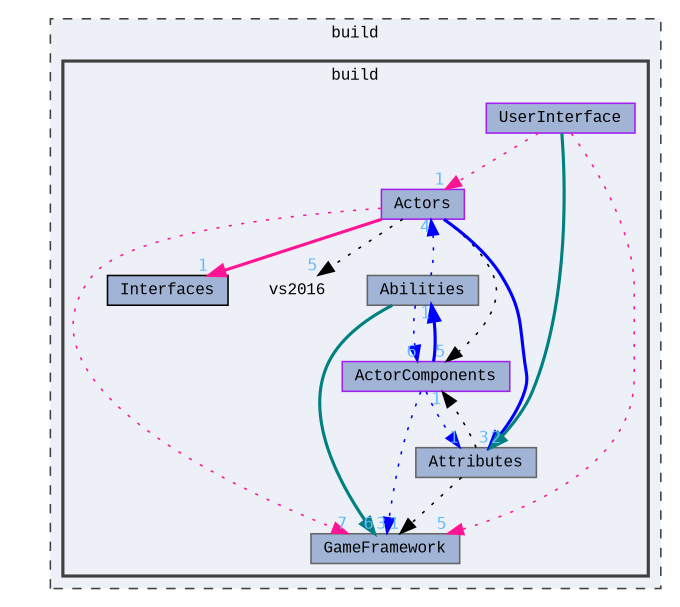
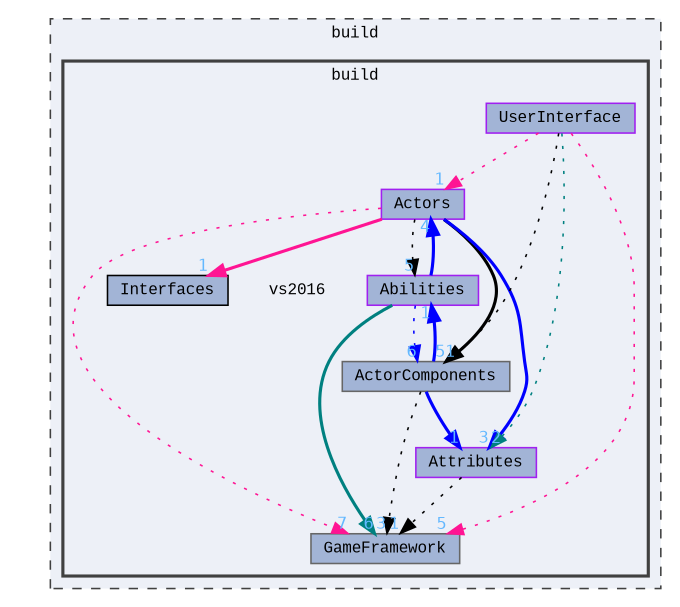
edge "Actors" -> "vs2016": now "Actors" -> "Abilities"
edge "Abilities" -> "Actors": style dotted -> bold
edge "Actors" -> "ActorComponents": style dotted -> bold
node "Abilities": color gray40 -> purple
edge "UserInterface" -> "Attributes": style bold -> dotted
node "ActorComponents": color purple -> gray40
edge "ActorComponents" -> "Attributes": style dotted -> bold
edge "Attributes" -> "ActorComponents": now "UserInterface" -> "ActorComponents"
edge "ActorComponents" -> "GameFramework": color blue -> black
node "Attributes": color gray40 -> purple
